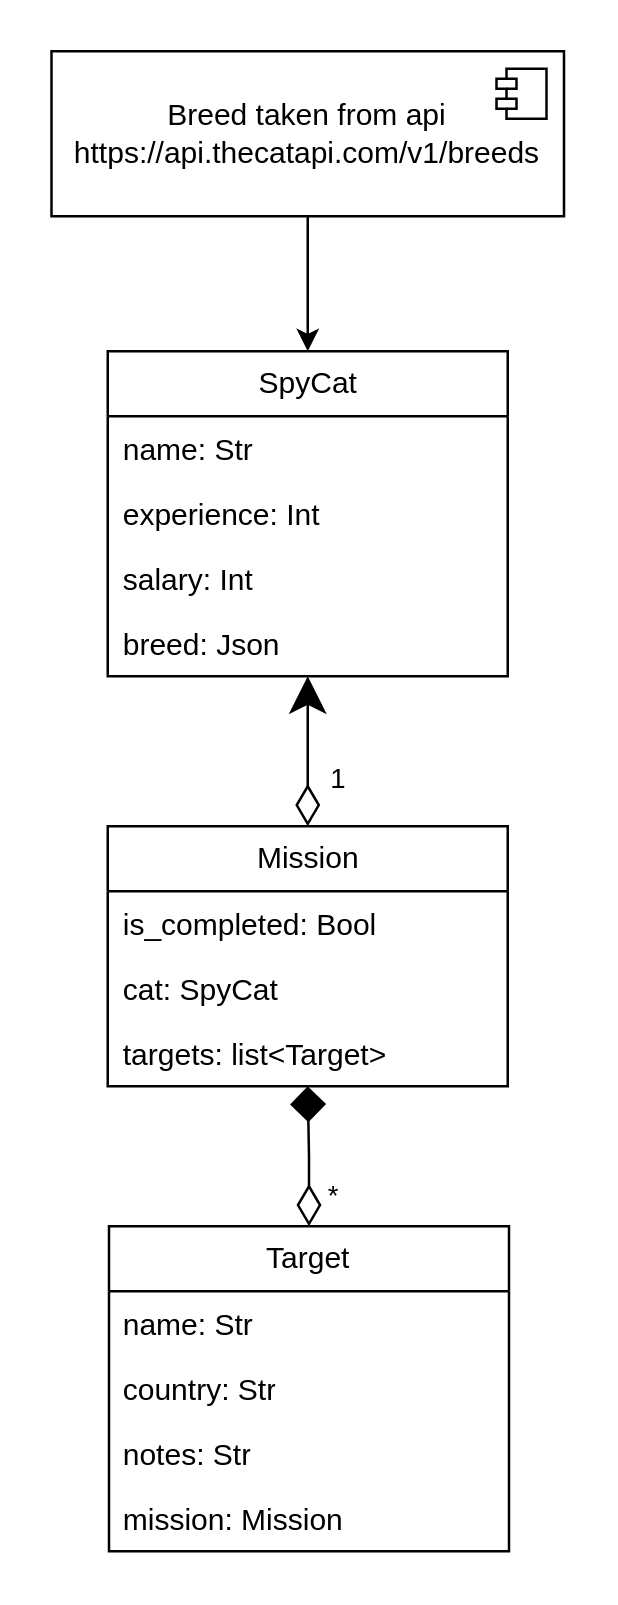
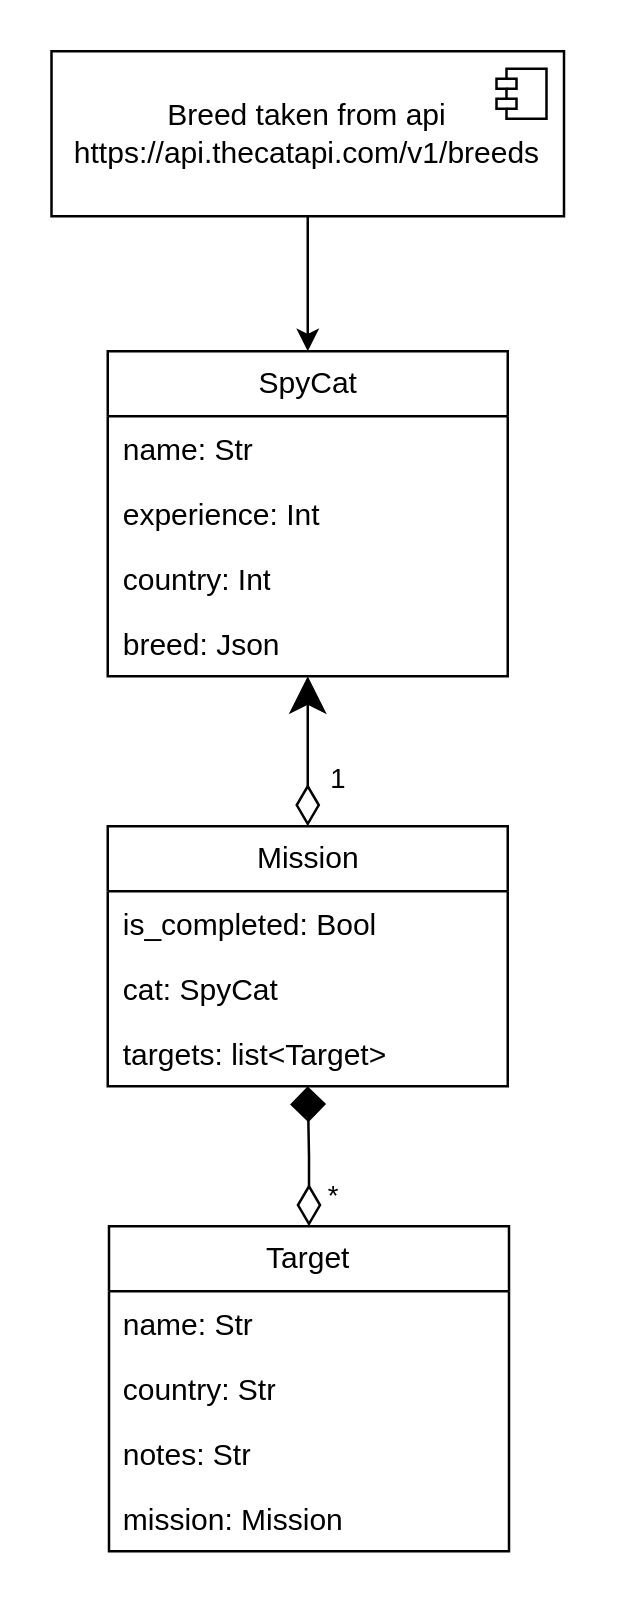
node "salary: Int": label "salary: Int" -> "country: Int"
